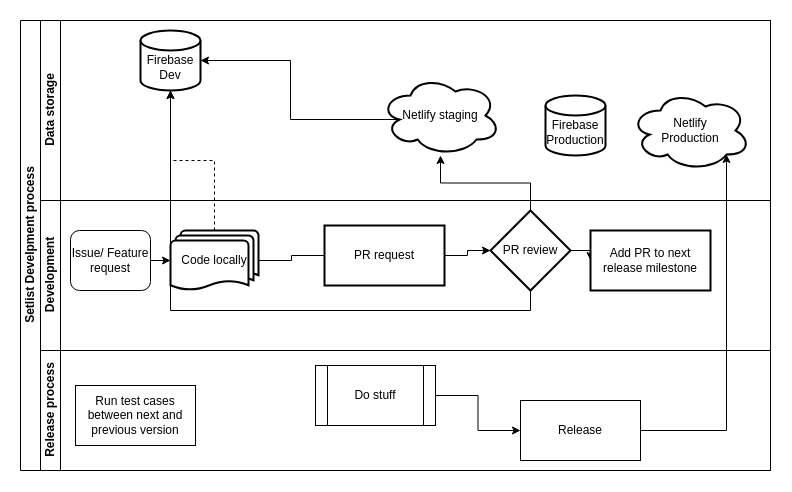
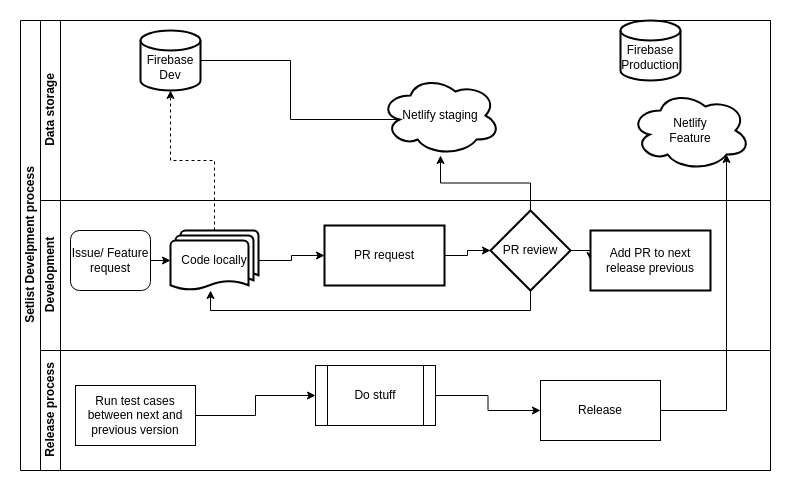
edge "Netlify staging" -> "Firebase Dev": arrowhead classic -> none
node "Firebase Production": moved (576, 126) -> (651, 51)
node "Netlify Production": label "Netlify Production" -> "Netlify Feature"
edge "PR review" -> "Firebase Dev": now "PR review" -> "Code locally"
edge "PR request" -- "Code locally": arrowhead none -> classic
node "Add PR to next release milestone": label "Add PR to next release milestone" -> "Add PR to next release previous"
edge "Run test cases between next and previous version" -> "Do stuff": added
node "Release": moved (581, 431) -> (601, 411)
